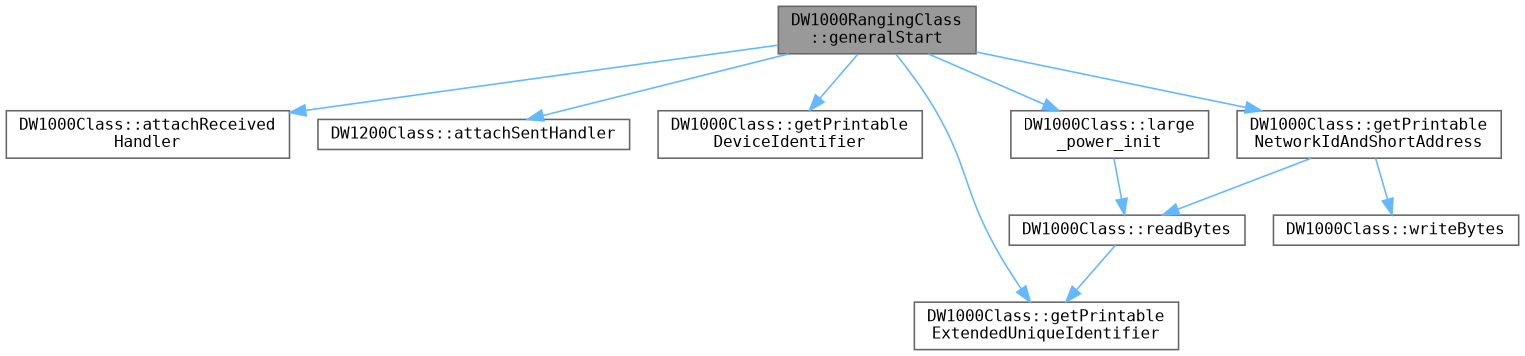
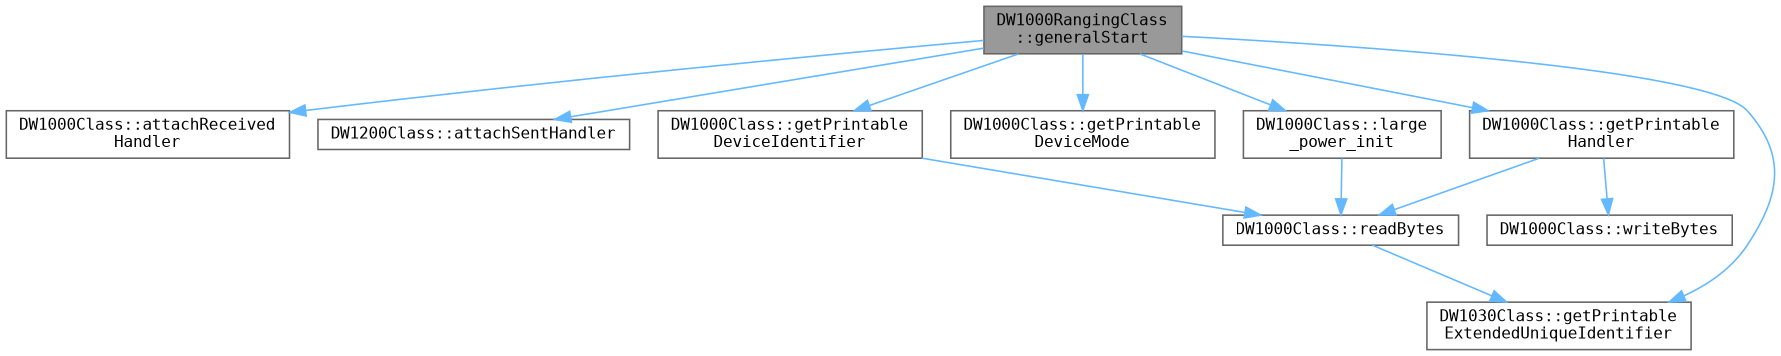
node "DW1000Class::getPrintable DeviceMode": added
node "DW1000Class::getPrintable NetworkIdAndShortAddress": label "DW1000Class::getPrintable NetworkIdAndShortAddress" -> "DW1000Class::getPrintable Handler"
edge "DW1000Class::getPrintable DeviceIdentifier" -> "DW1000Class::readBytes": added
node "DW1000Class::getPrintable ExtendedUniqueIdentifier": label "DW1000Class::getPrintable ExtendedUniqueIdentifier" -> "DW1030Class::getPrintable ExtendedUniqueIdentifier"
